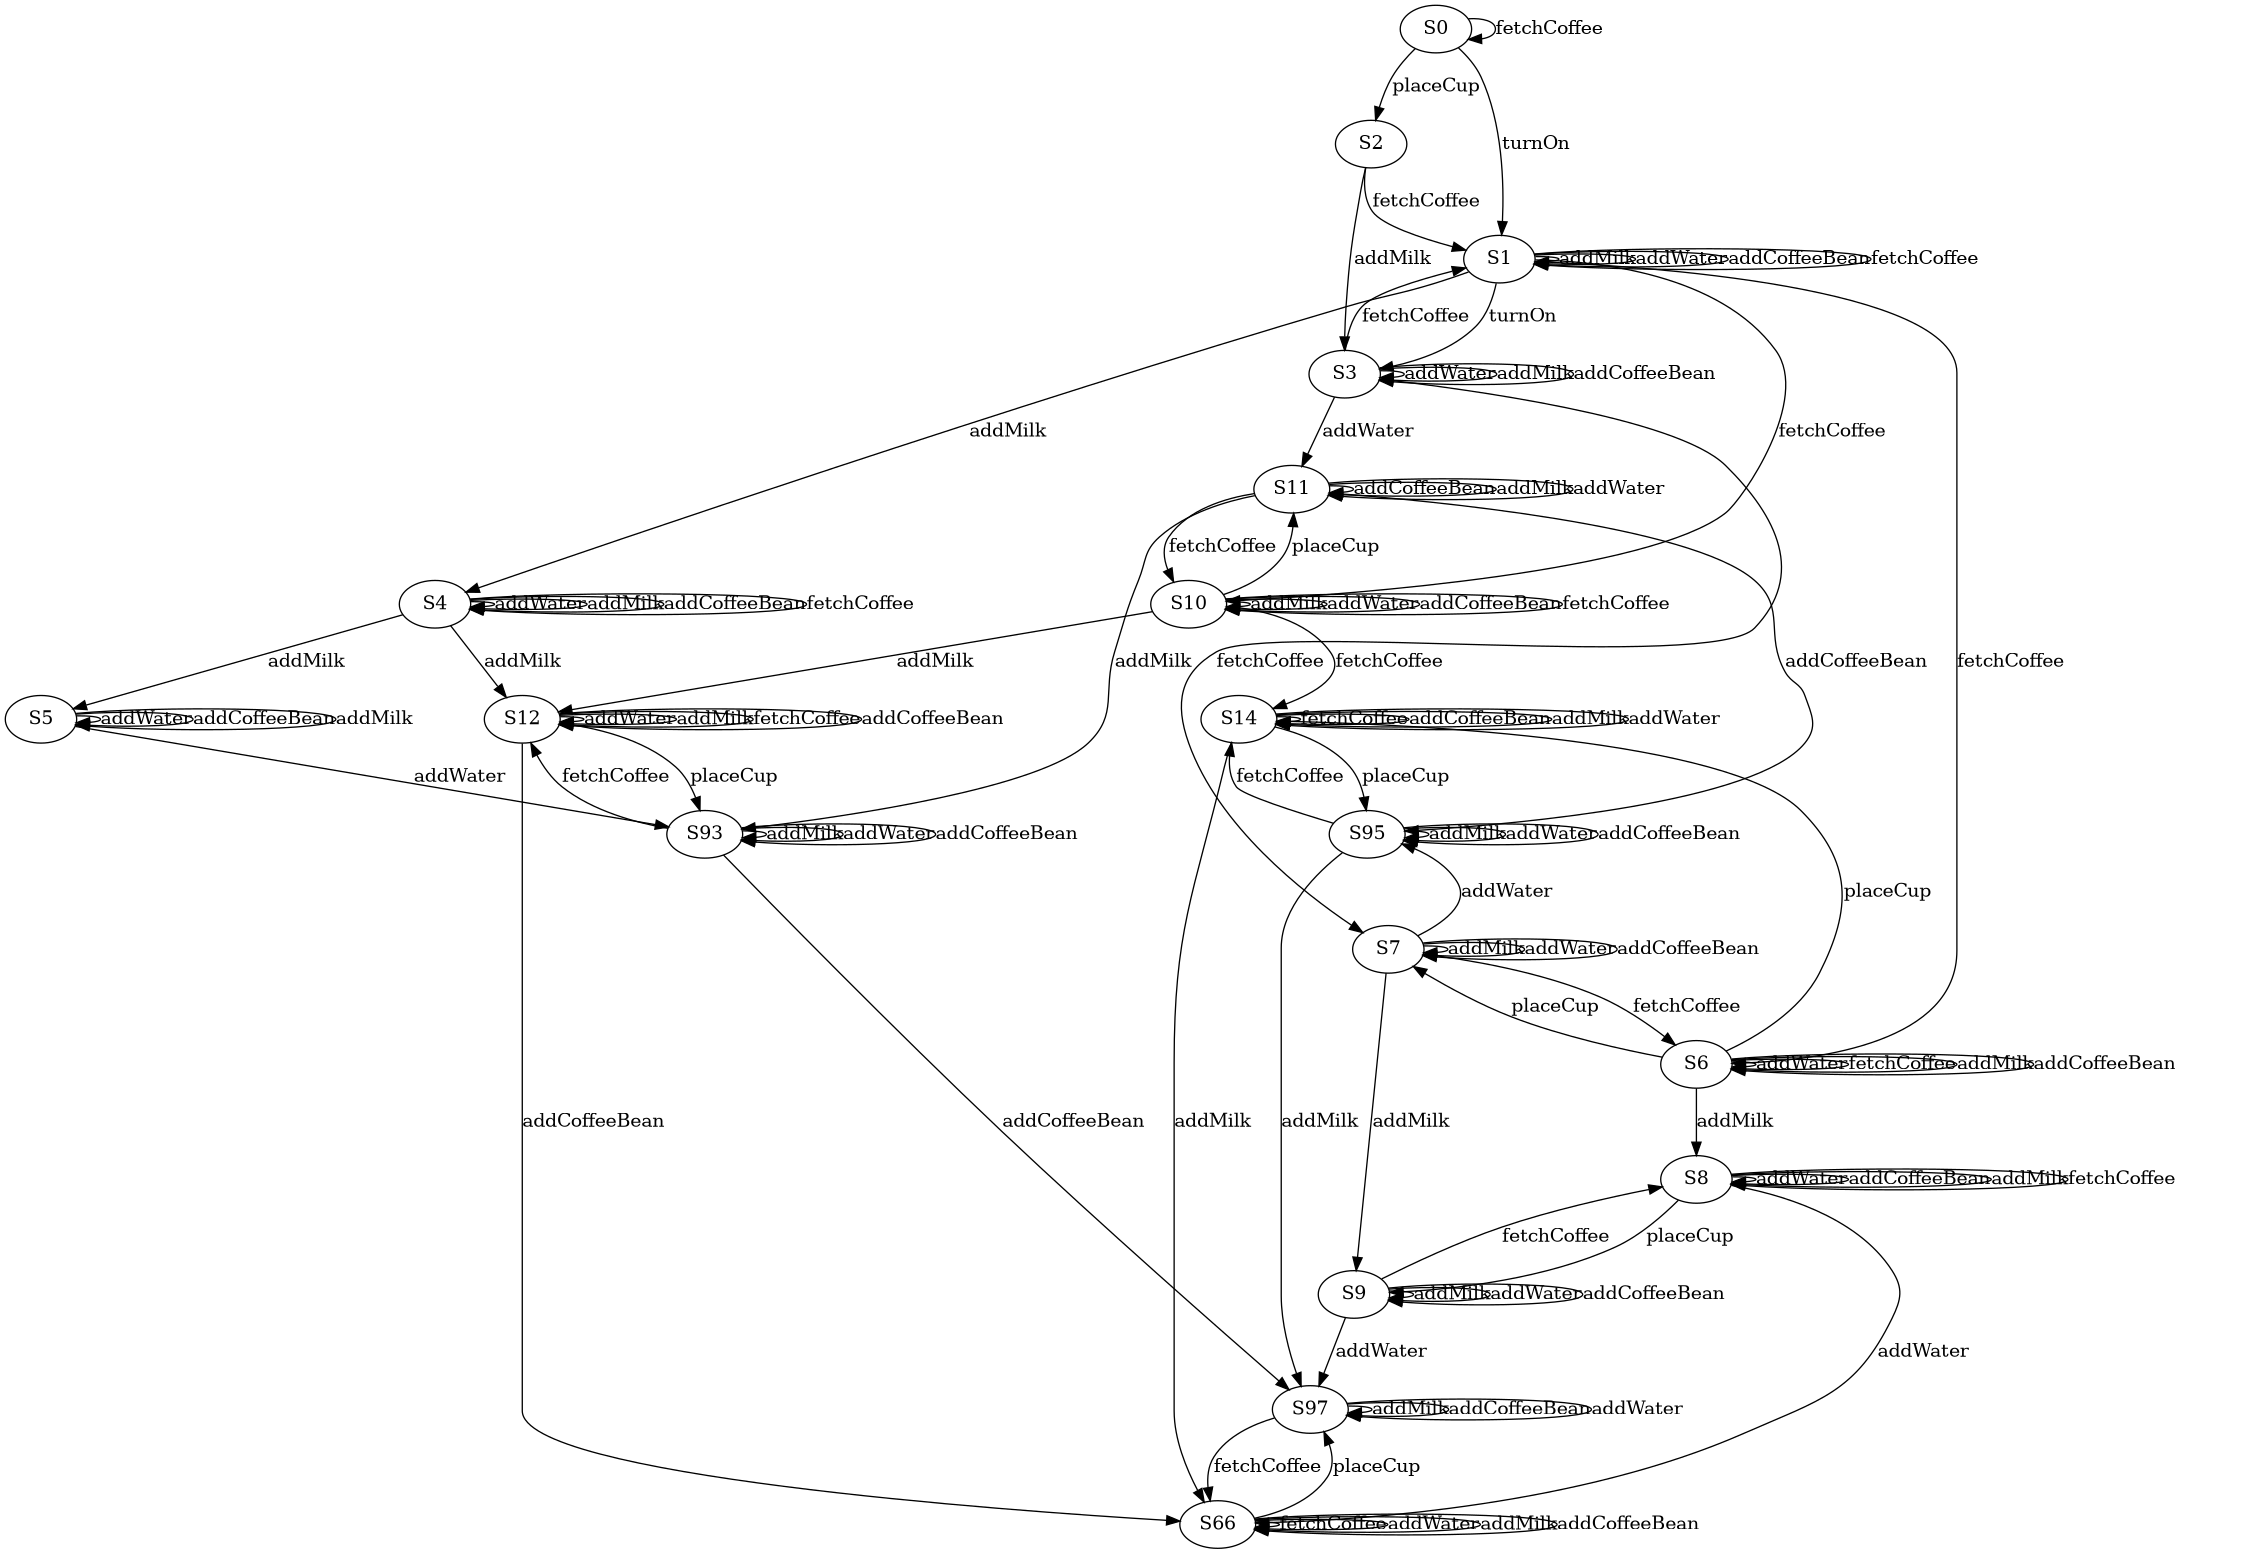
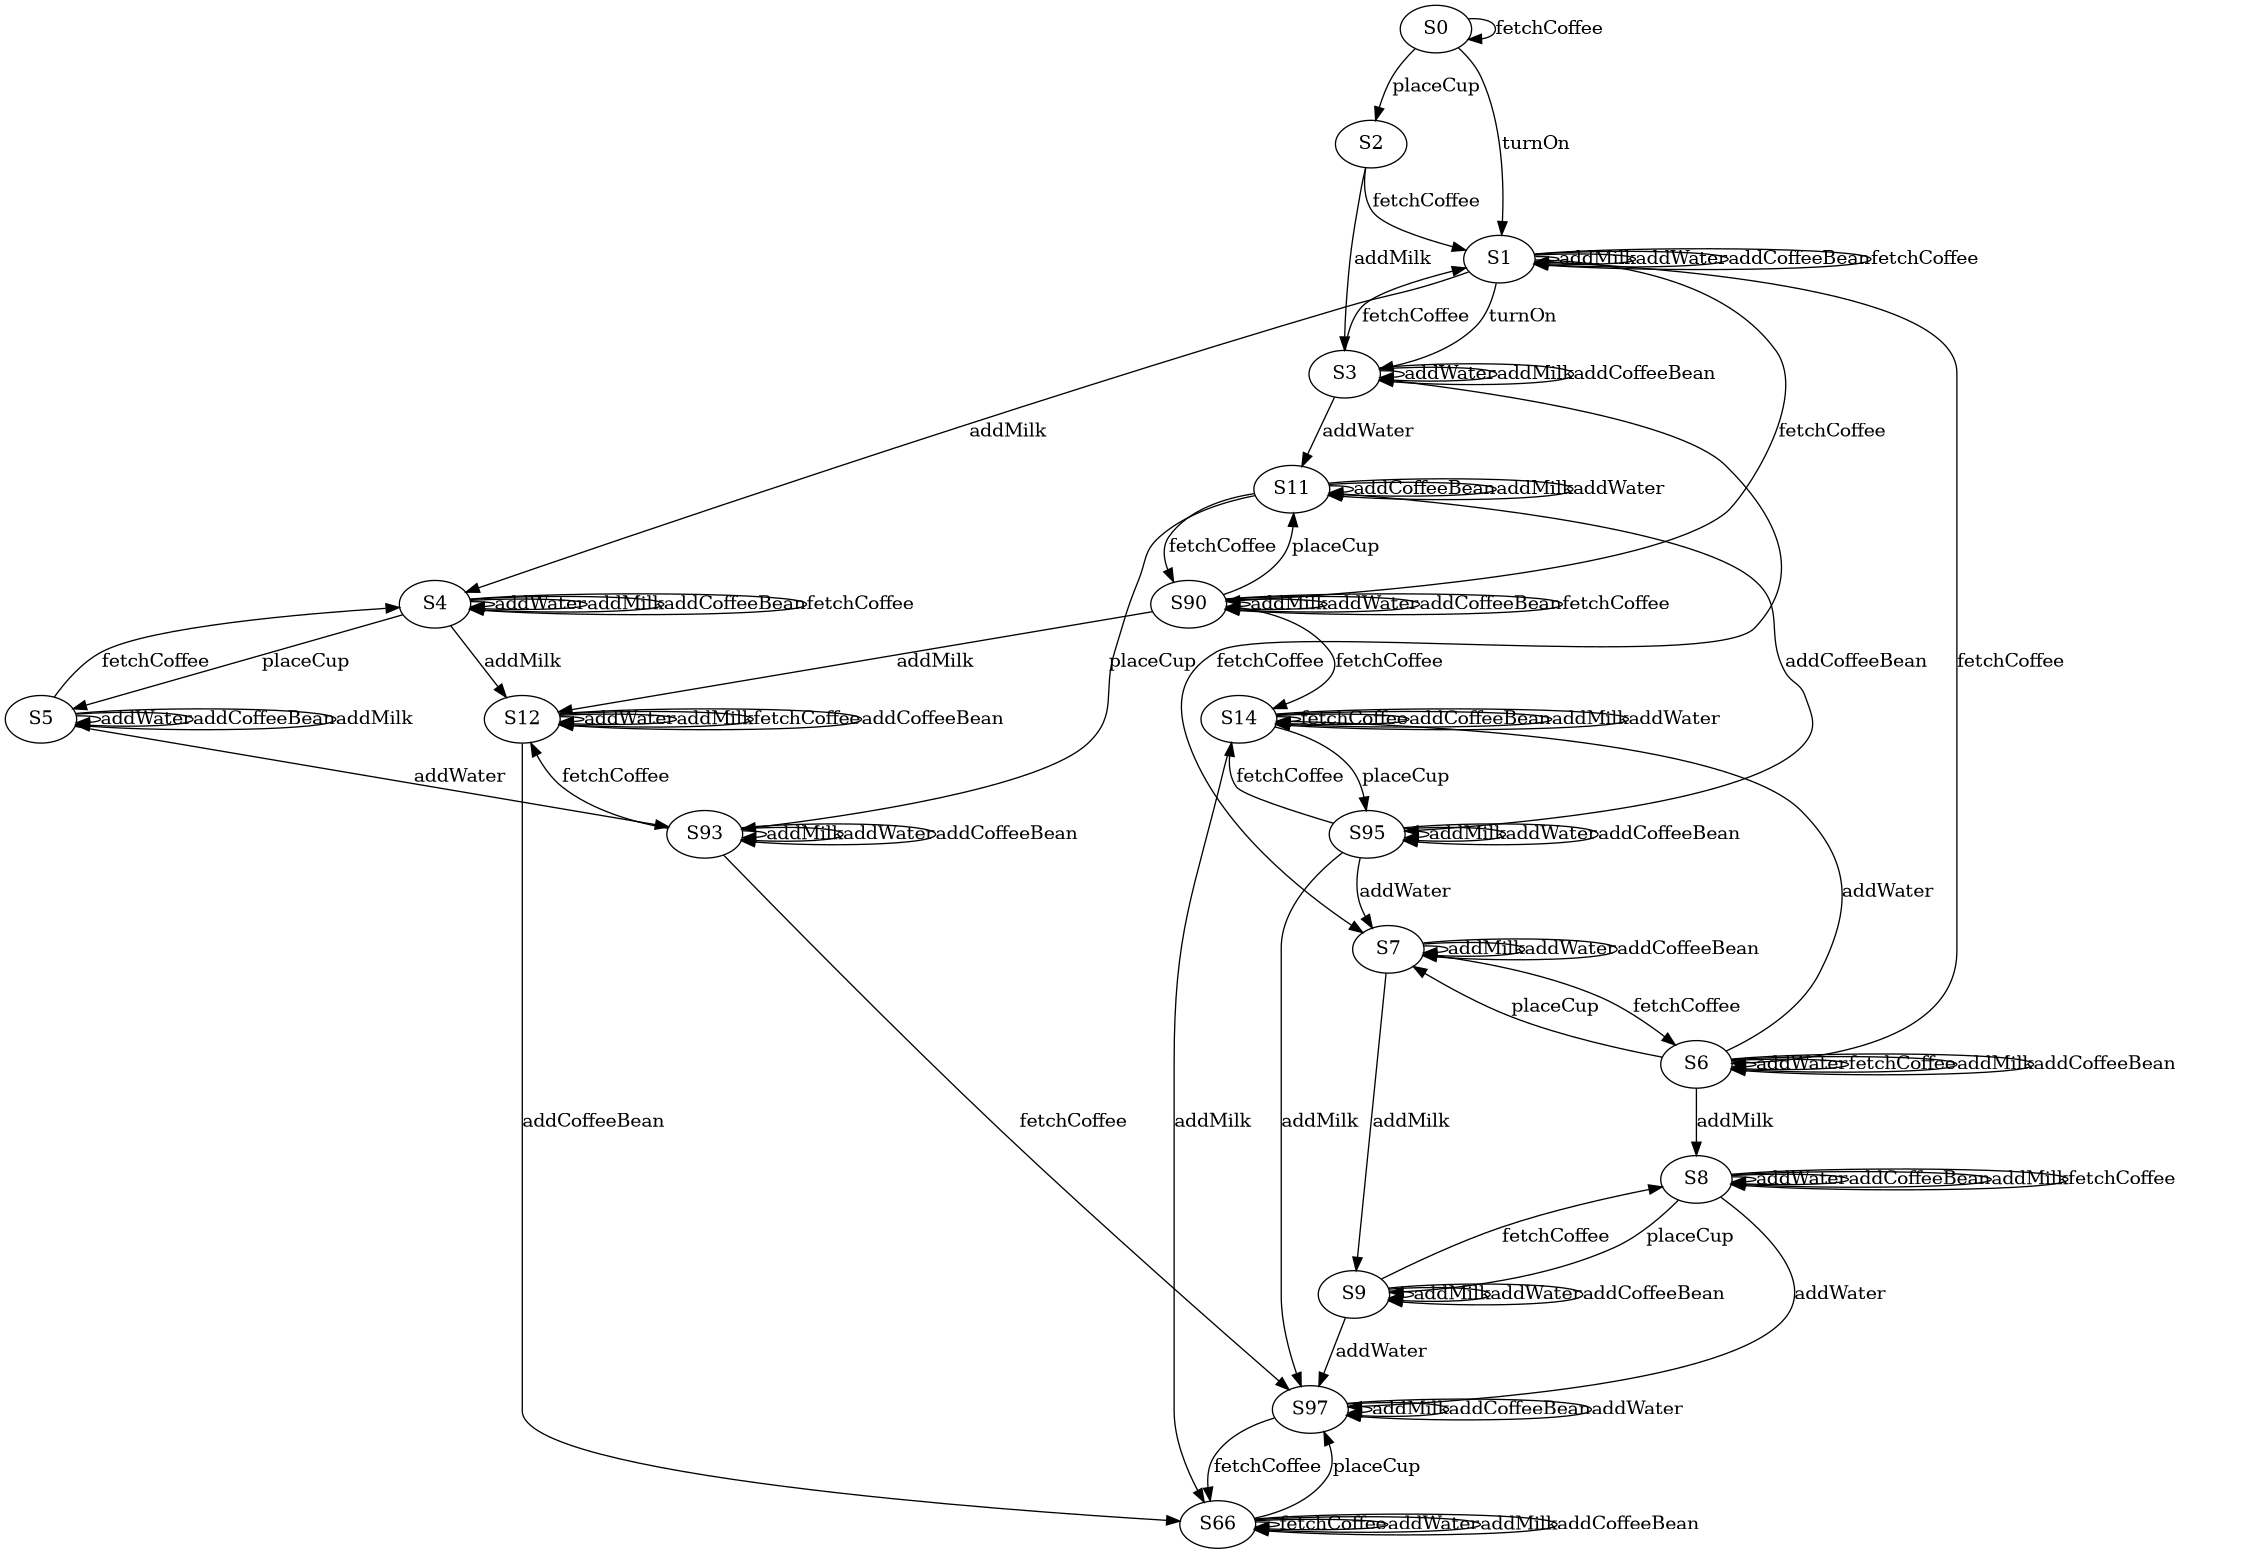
node "S10": label "S10" -> "S90"
edge "S5" -> "S4": added, label "fetchCoffee"
edge "S4" -> "S5": label "addMilk" -> "placeCup"
edge "S11" -> "S93": label "addMilk" -> "placeCup"
edge "S12" -> "S93": removed, label "placeCup"
edge "S7" -> "S95": reversed
edge "S6" -> "S14": label "placeCup" -> "addWater"
edge "S93" -> "S97": label "addCoffeeBean" -> "fetchCoffee"
edge "S8" -> "S66": now "S8" -> "S97"
